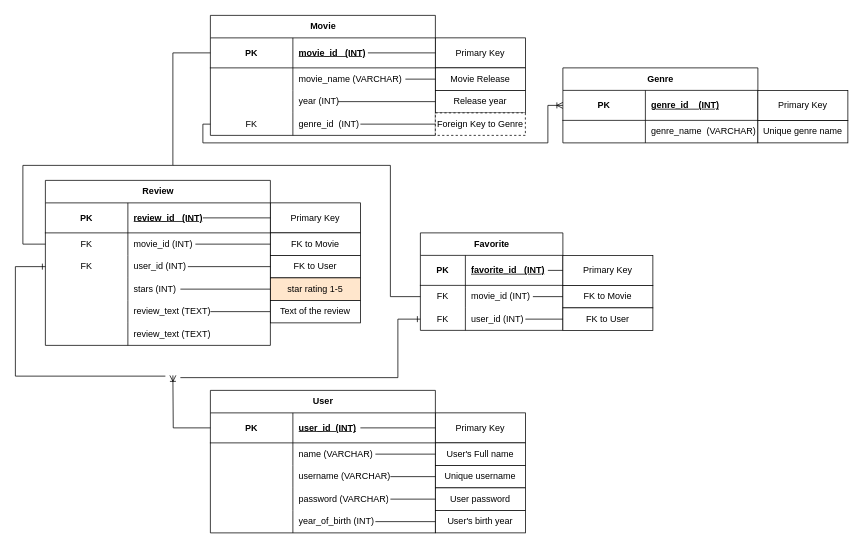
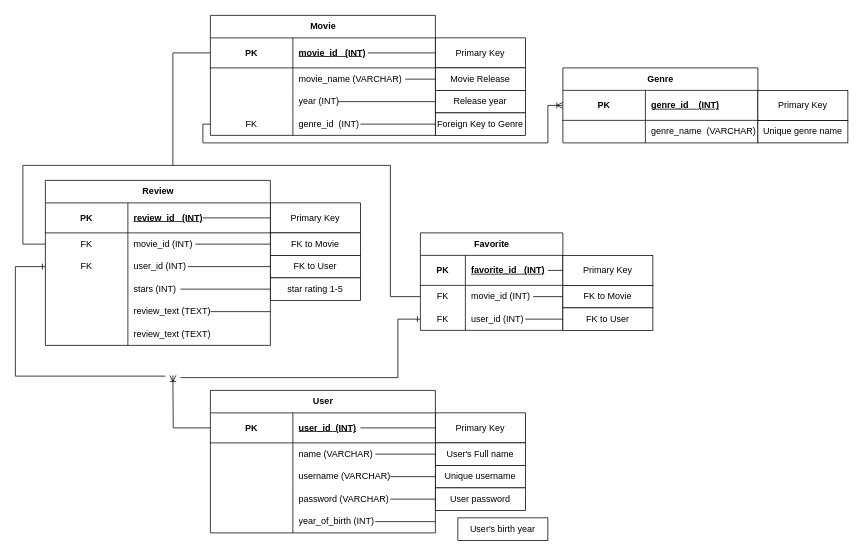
node "Foreign Key to Genre": style dashed -> solid
node "star rating 1-5": fillcolor #ffe6cc -> #ffffff
node "Text of the review": removed
node "User's birth year": moved (480, 522) -> (503, 529)
